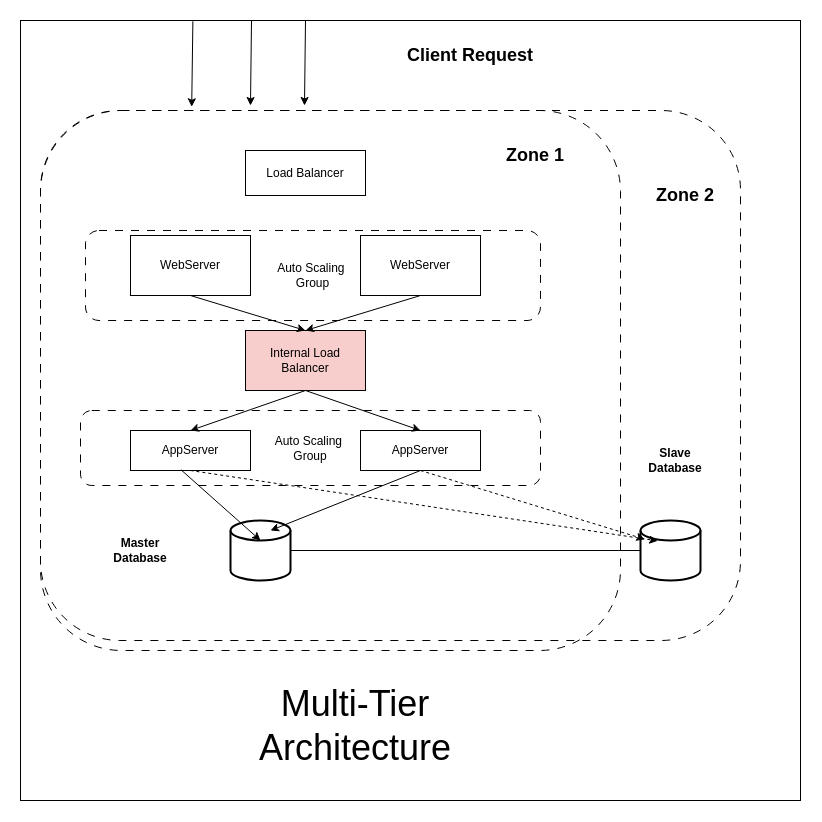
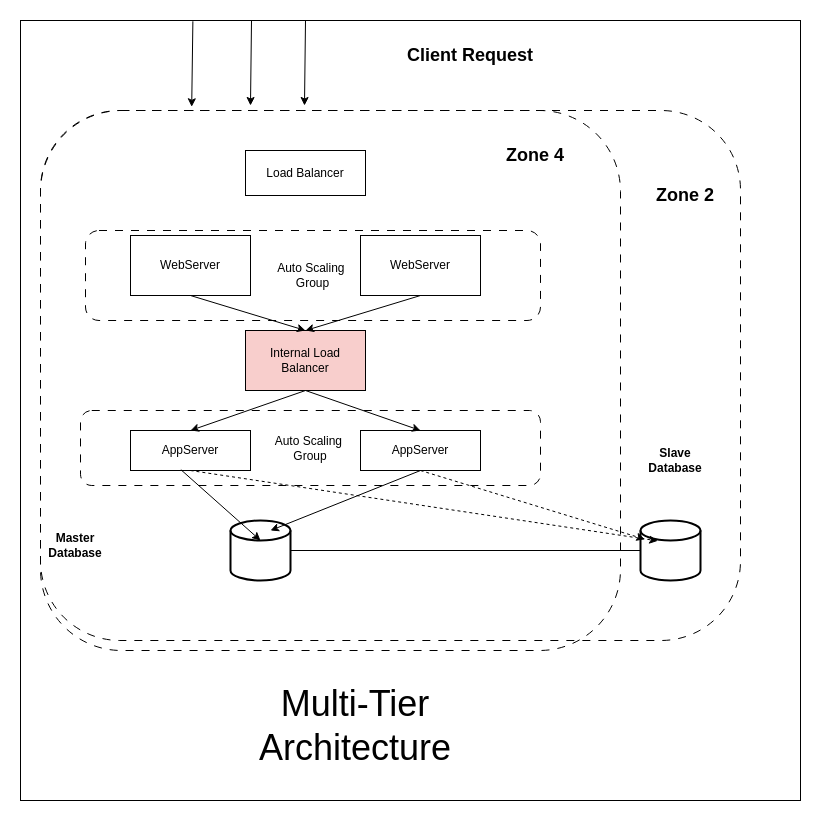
node "Zone 1": label "Zone 1" -> "Zone 4"
node "Master Database": moved (141, 551) -> (76, 546)
